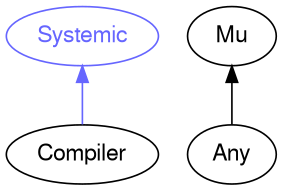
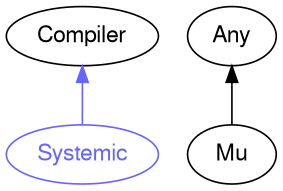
edge "Compiler" -> "Systemic": reversed
edge "Any" -> "Mu": reversed
